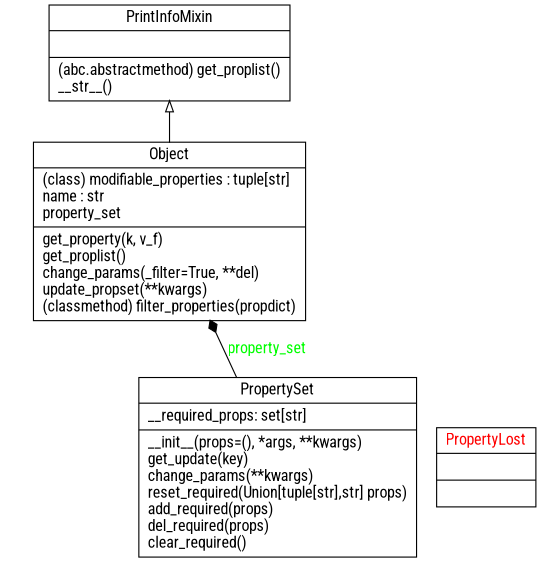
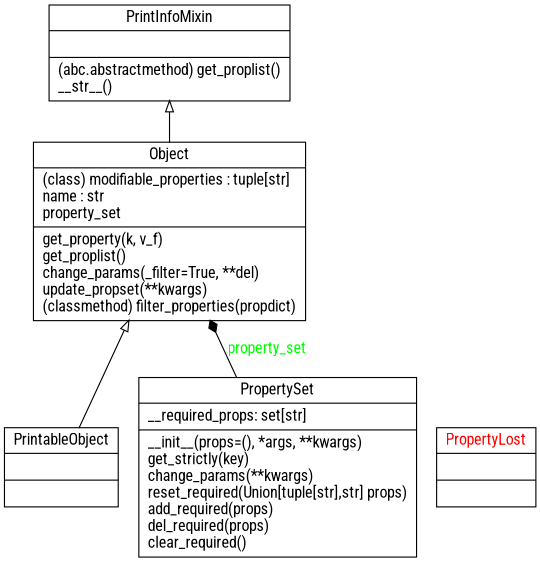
node "PropertySet": text "get_update(key)" -> "get_strictly(key)"
node "PrintableObject": added
